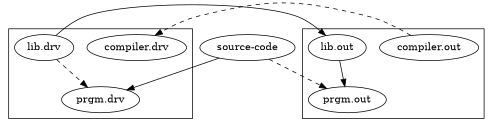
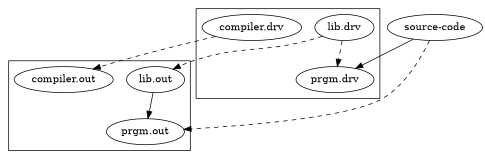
edge "compiler.out" -> "compiler.drv": reversed
edge "lib.drv" -> "lib.out": style solid -> dashed
